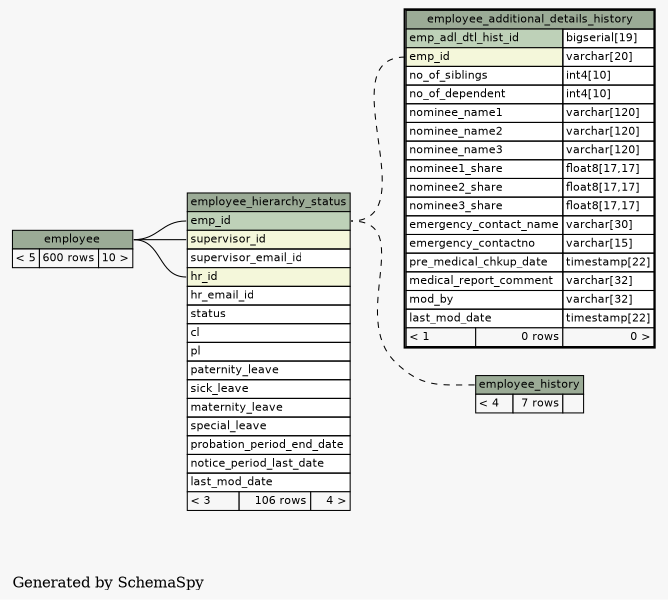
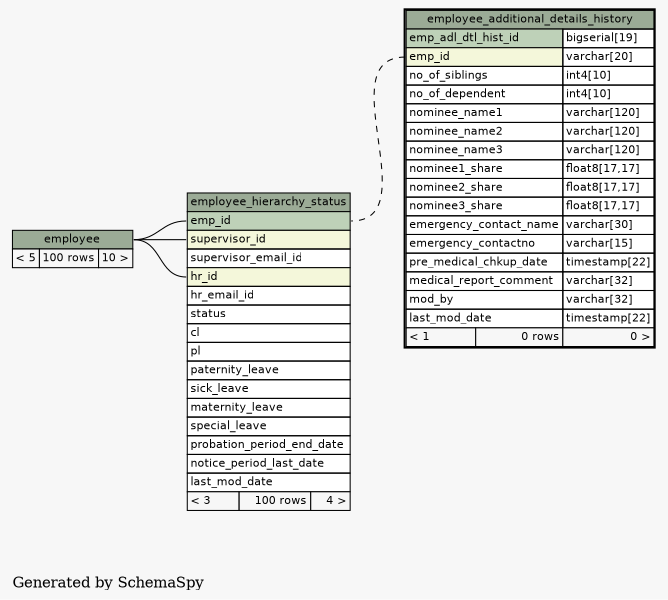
node "employee": text "600 rows" -> "100 rows"
node "employee_history": removed
node "employee_hierarchy_status": text "106 rows" -> "100 rows"
